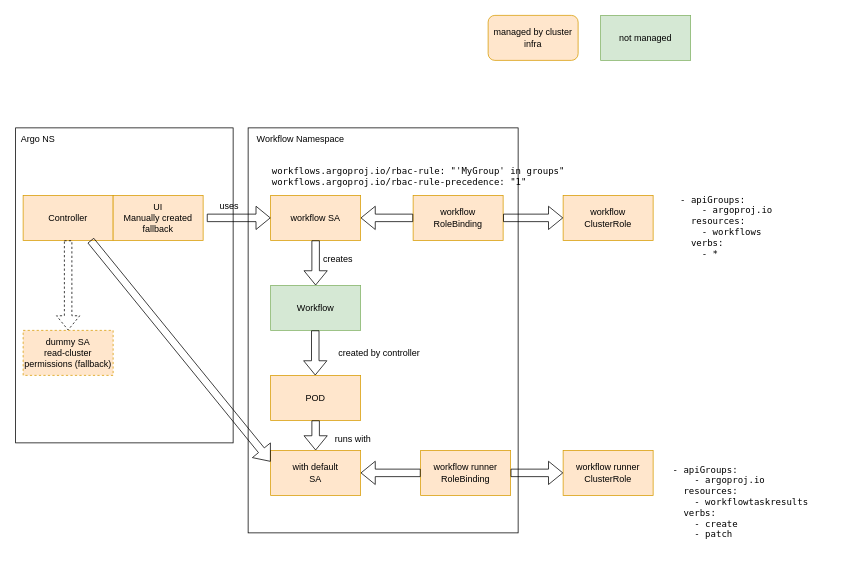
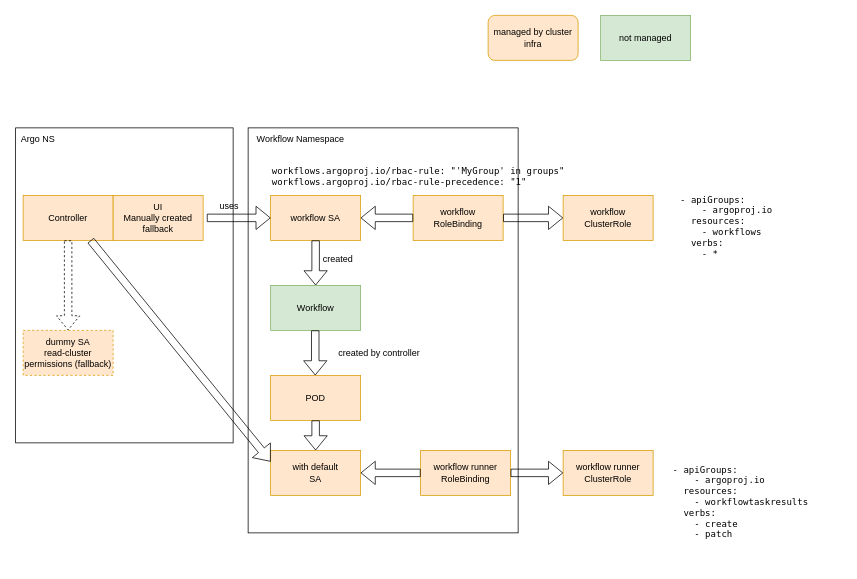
node "creates": label "creates" -> "created"
node "runs with": removed
